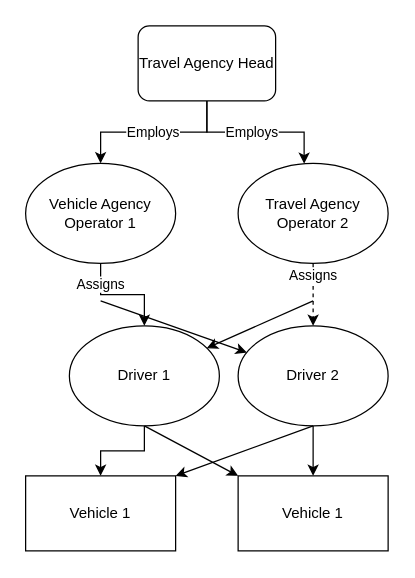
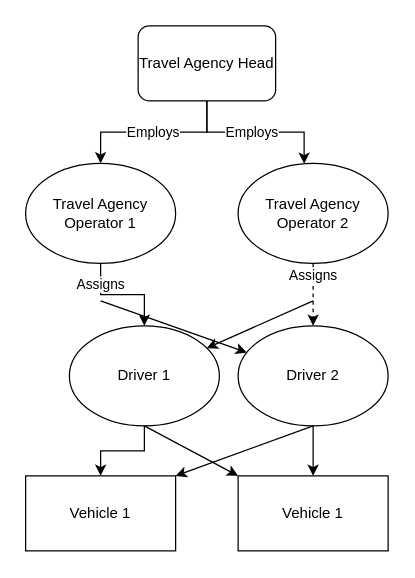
node "Vehicle Agency Operator 1": label "Vehicle Agency Operator 1" -> "Travel Agency Operator 1"
